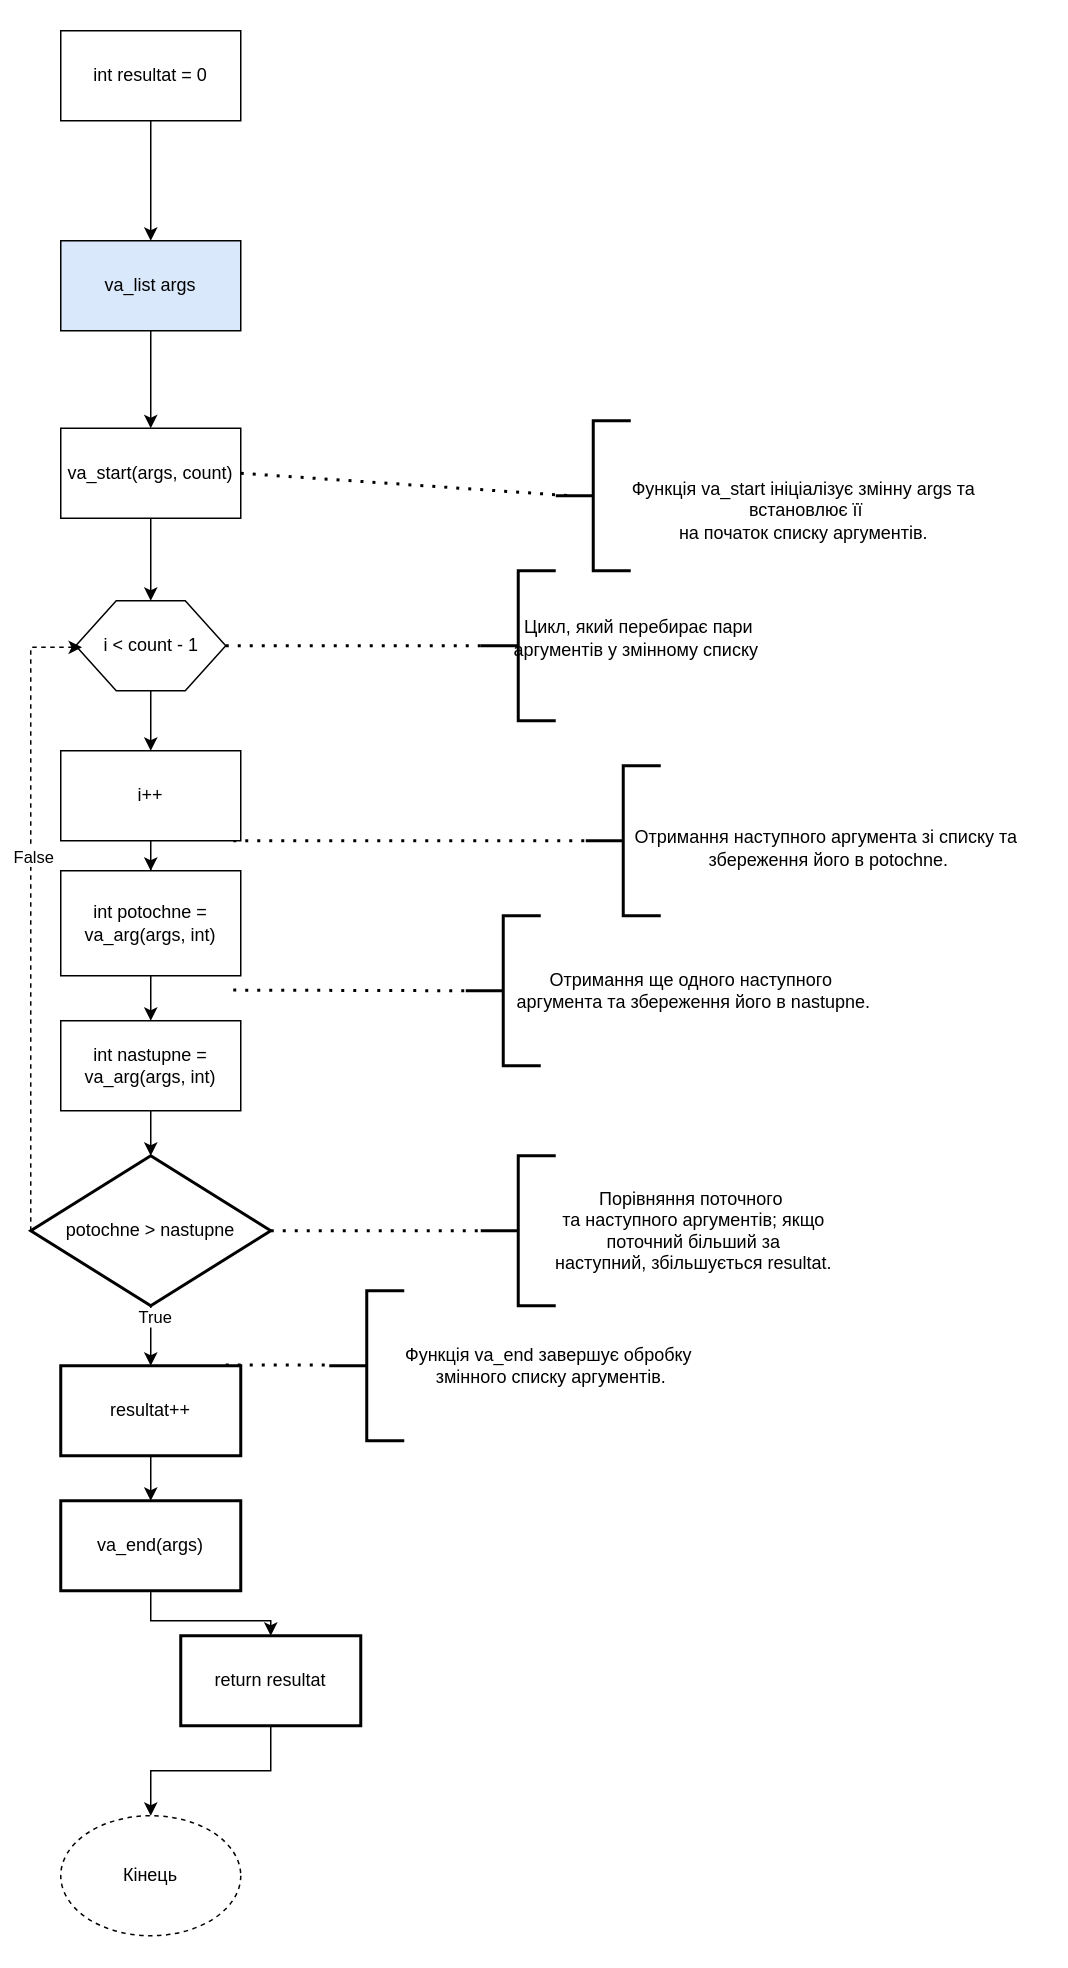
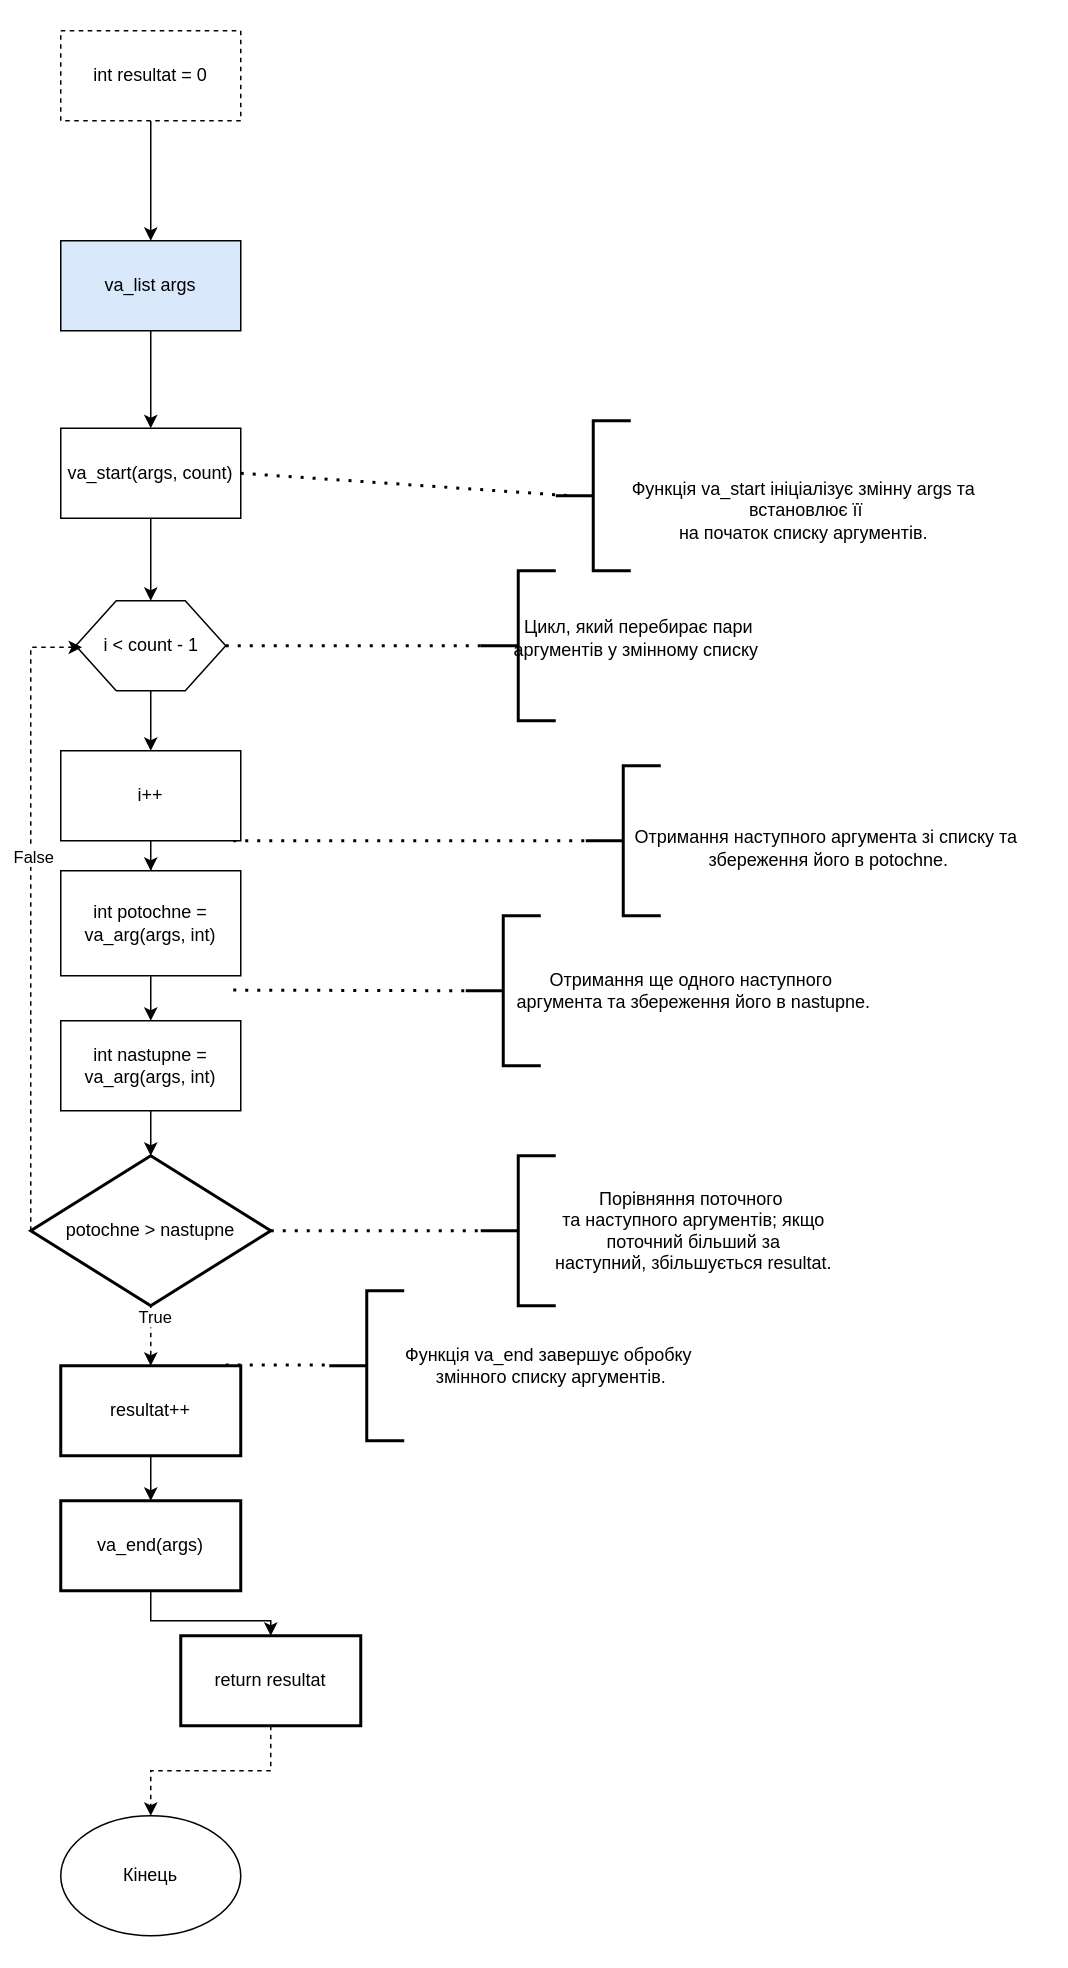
node "int resultat = 0": style solid -> dashed
edge "potochne > nastupne" -> "resultat++": style solid -> dashed
edge "return resultat" -> "Кінець": style solid -> dashed
node "Кінець": style dashed -> solid
